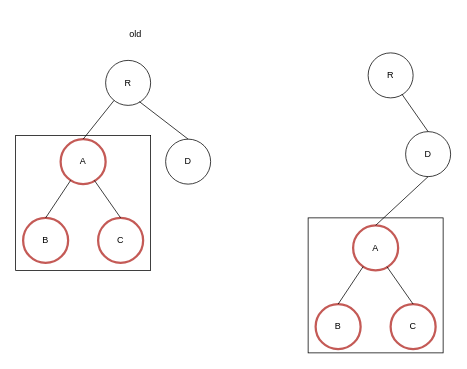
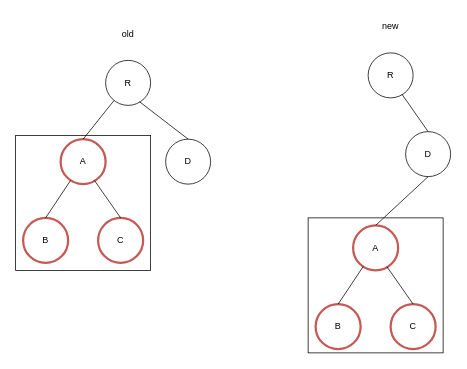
node "new": added
node "old": moved (135, 34) -> (128, 34)
